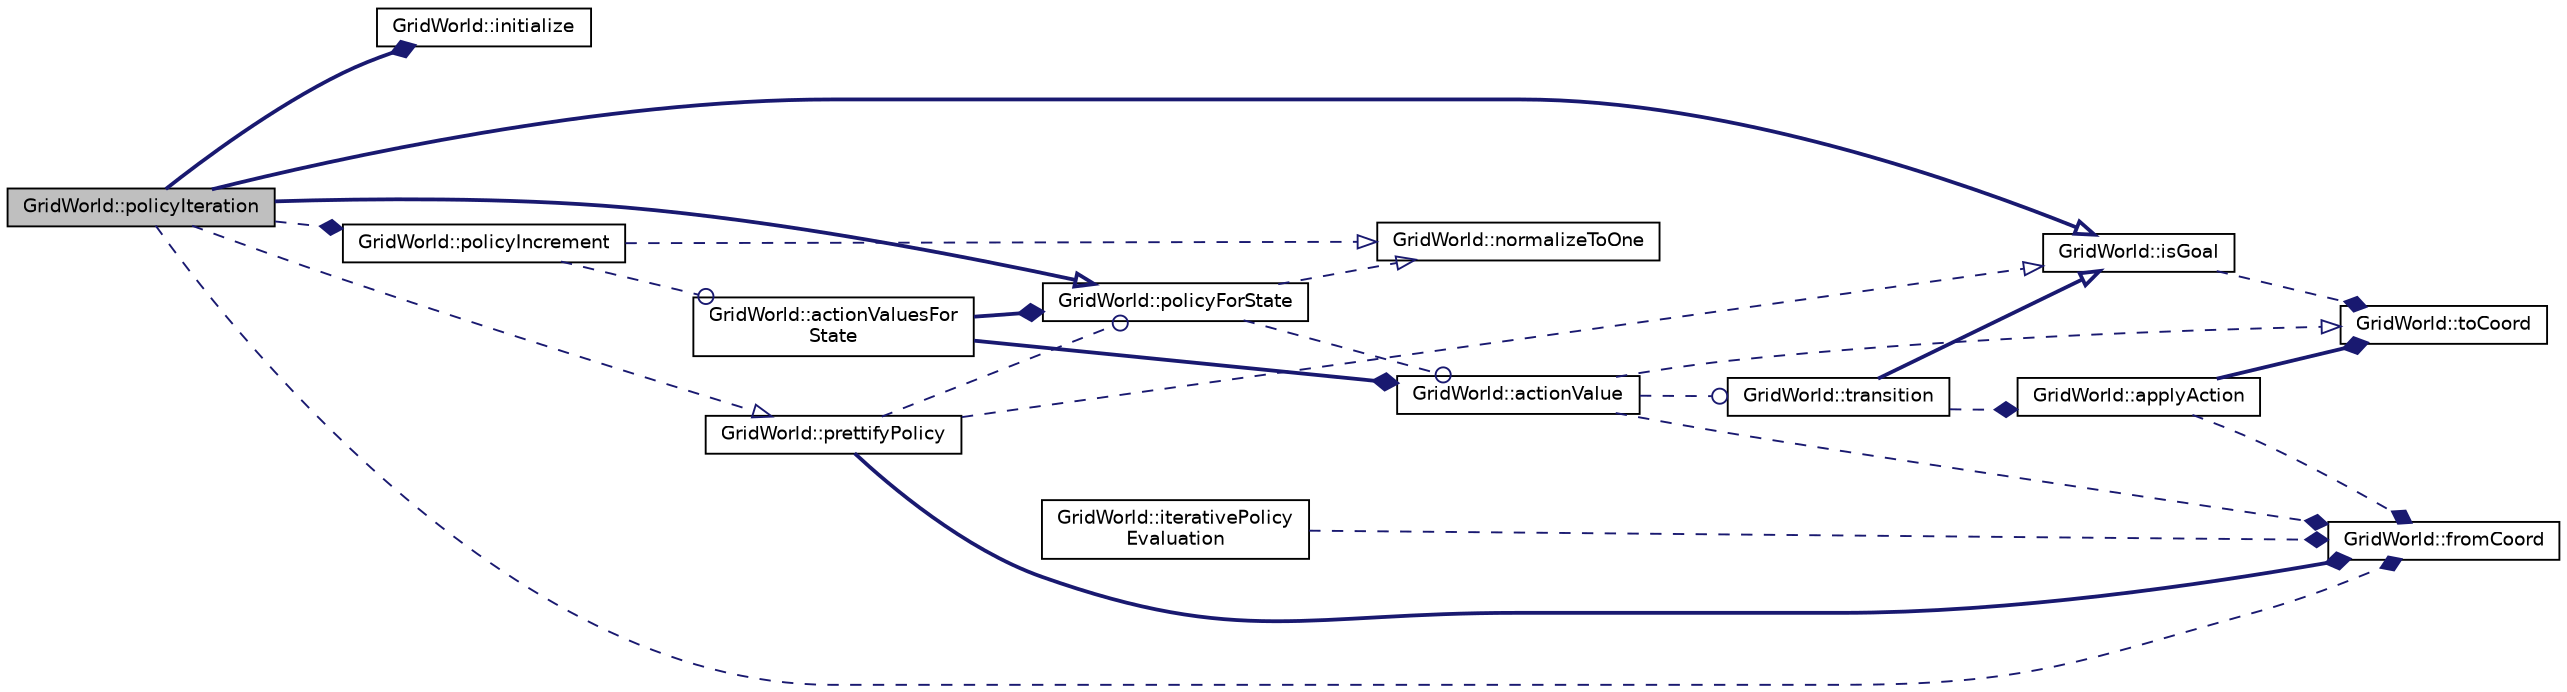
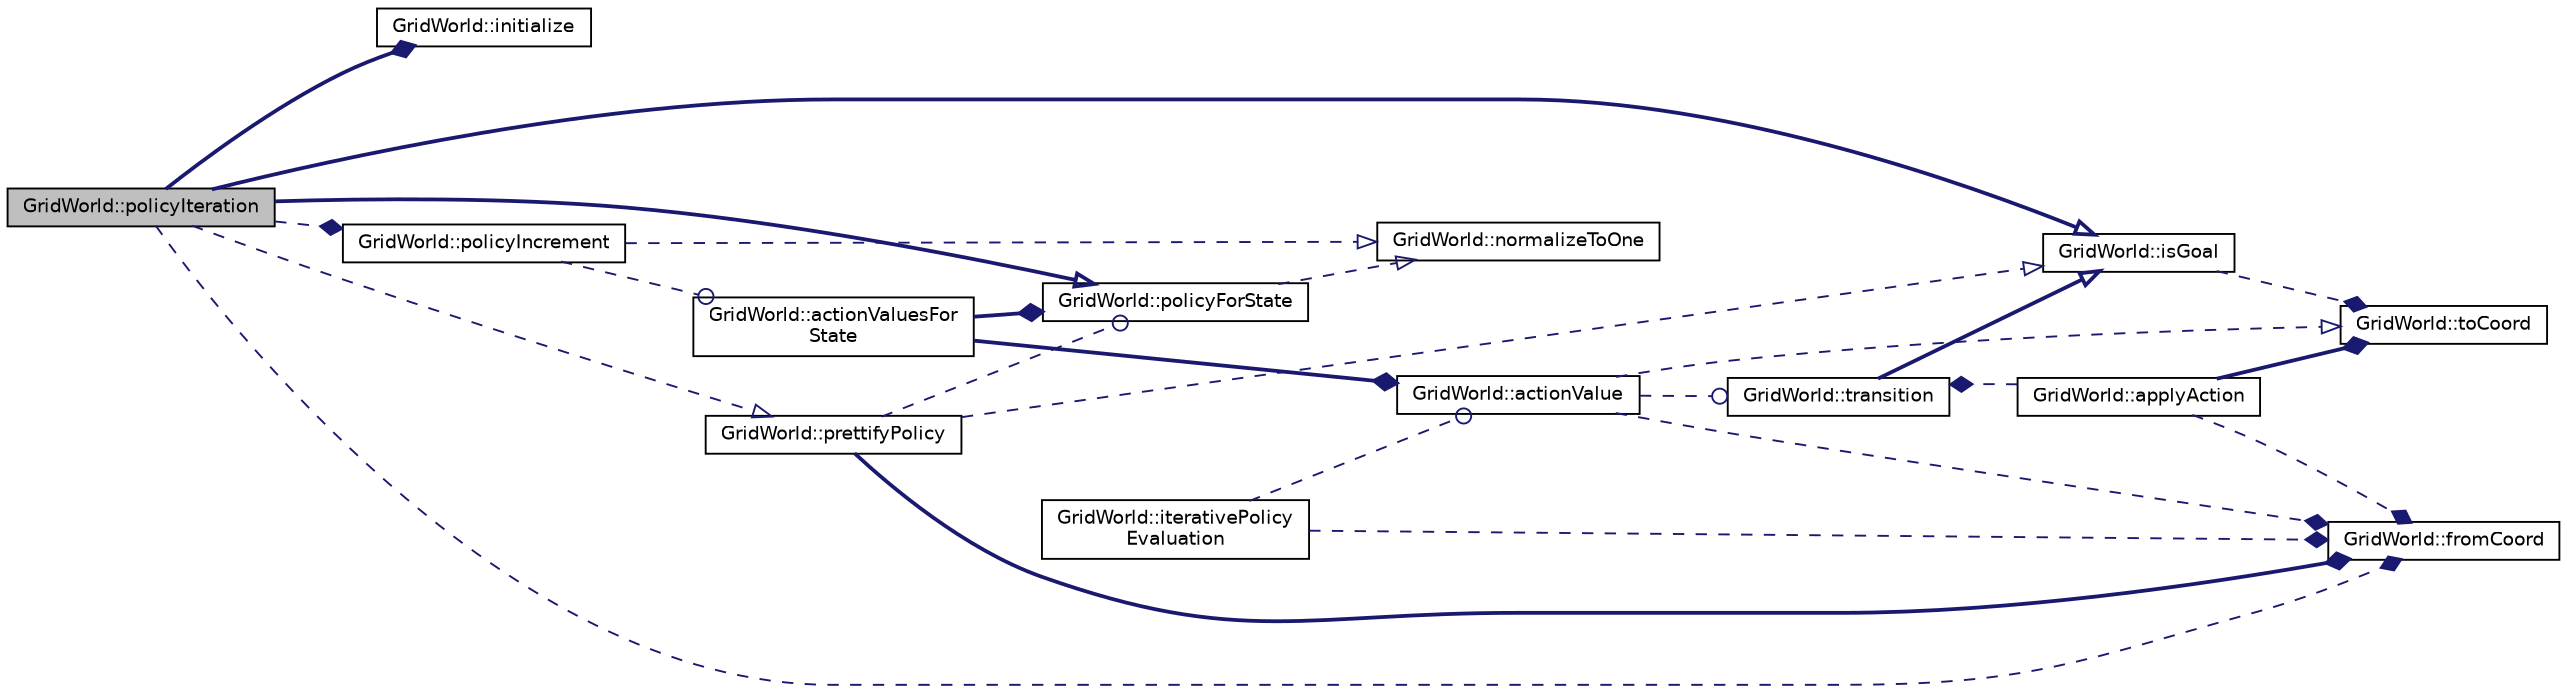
edge "GridWorld::policyForState" -> "GridWorld::actionValue": now "GridWorld::iterativePolicy Evaluation" -> "GridWorld::actionValue"
edge "GridWorld::transition" -> "GridWorld::applyAction": reversed
